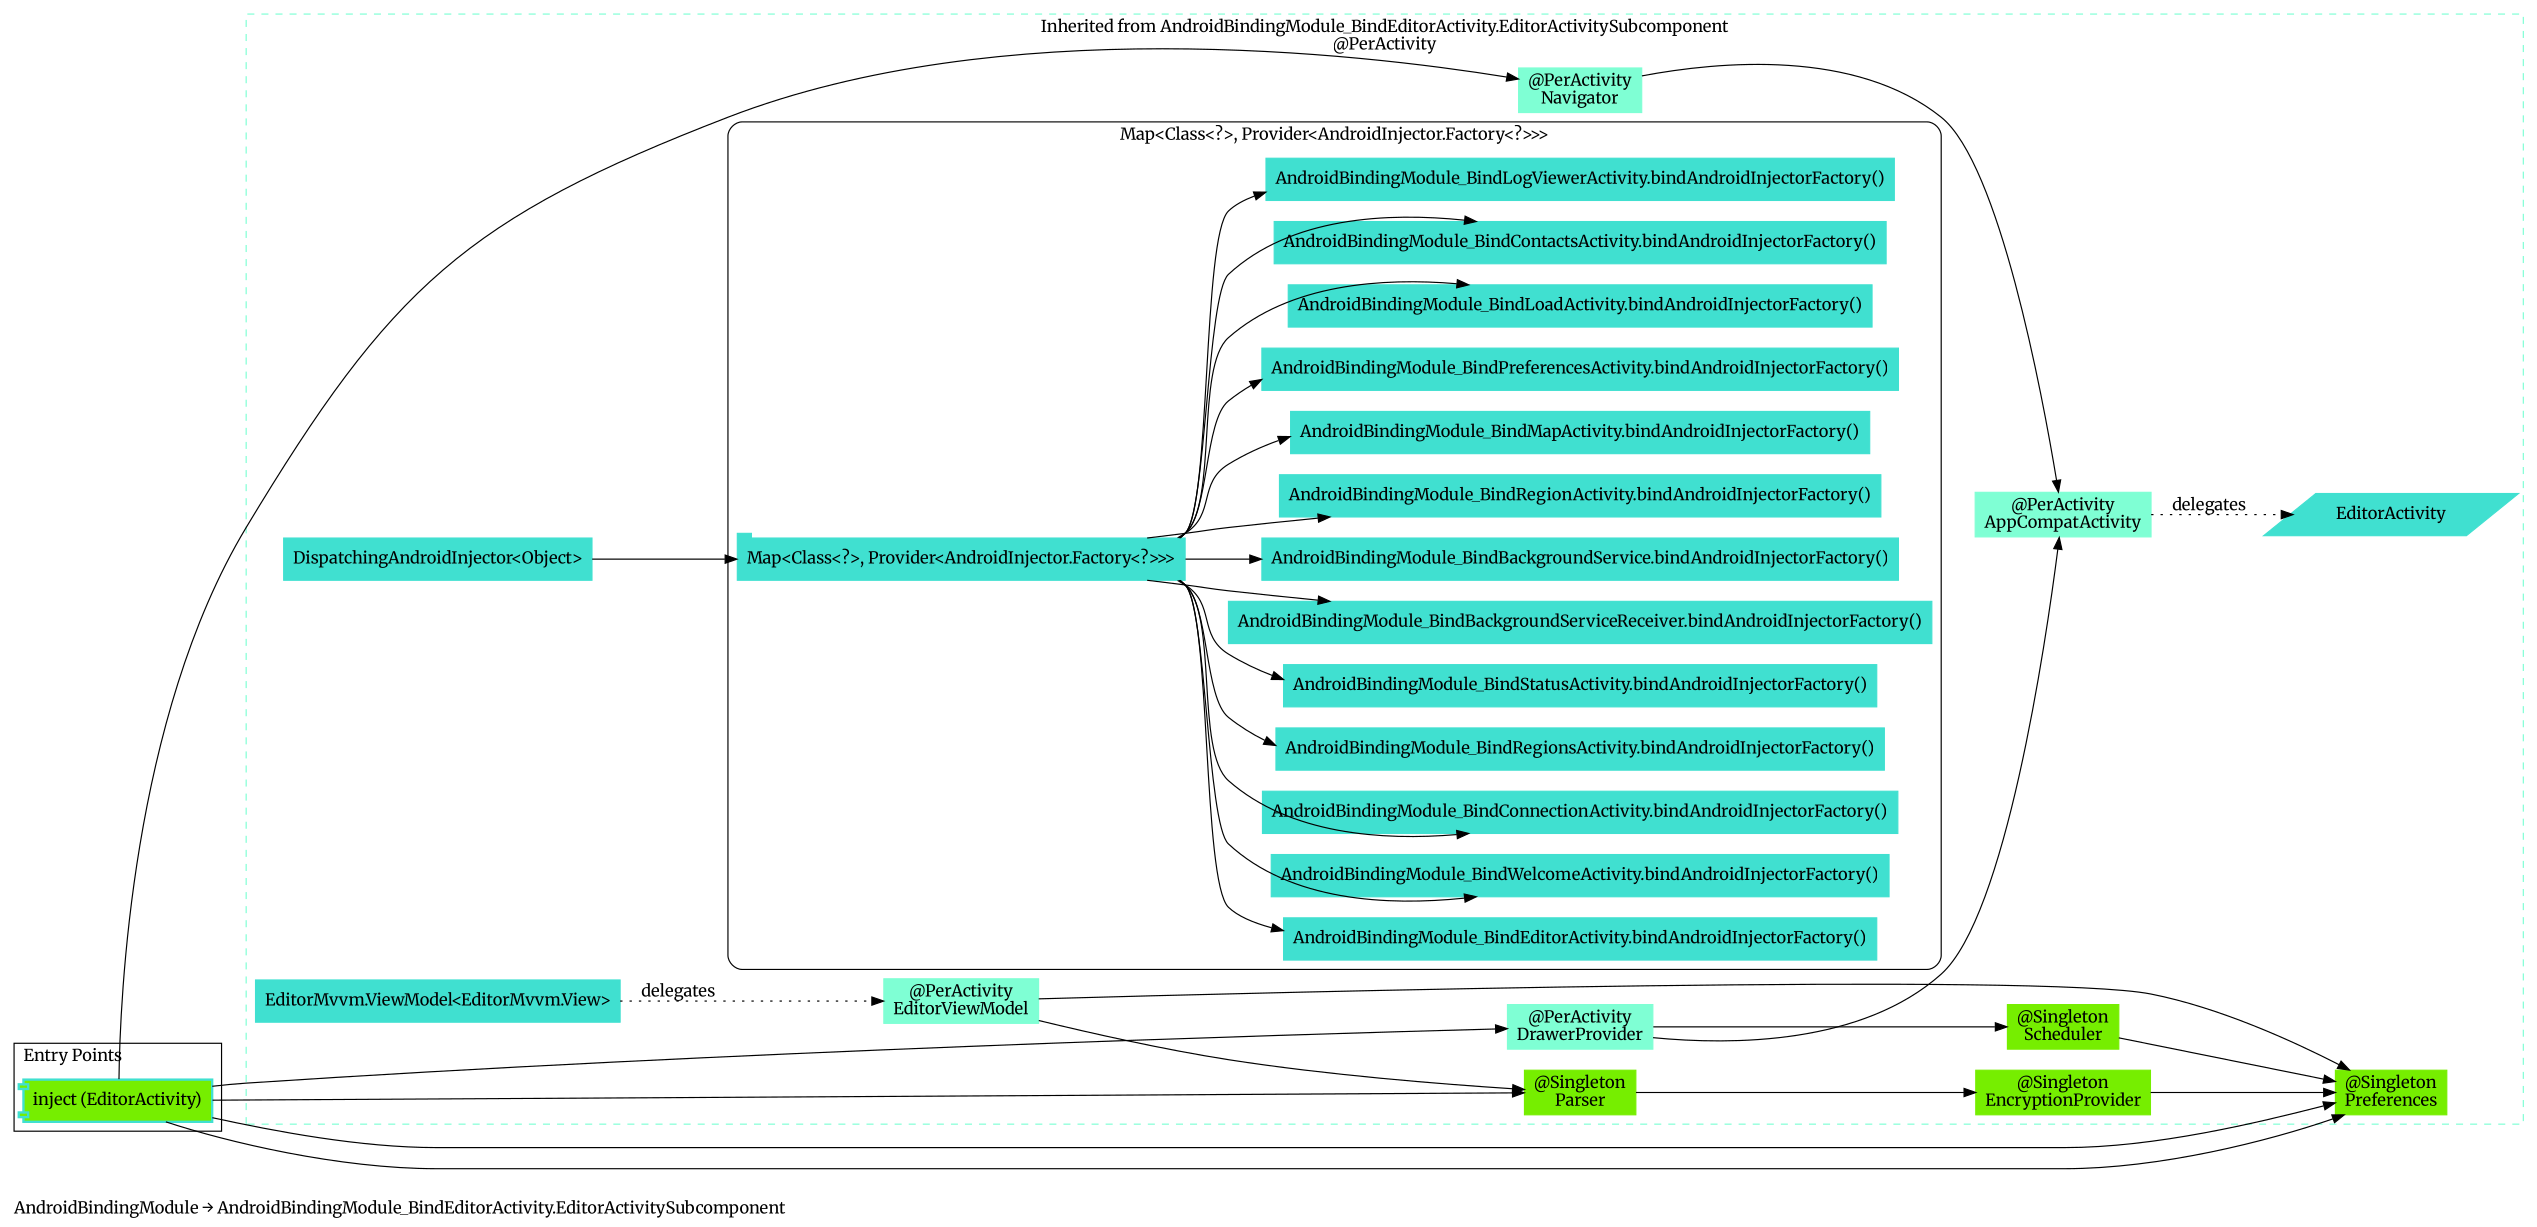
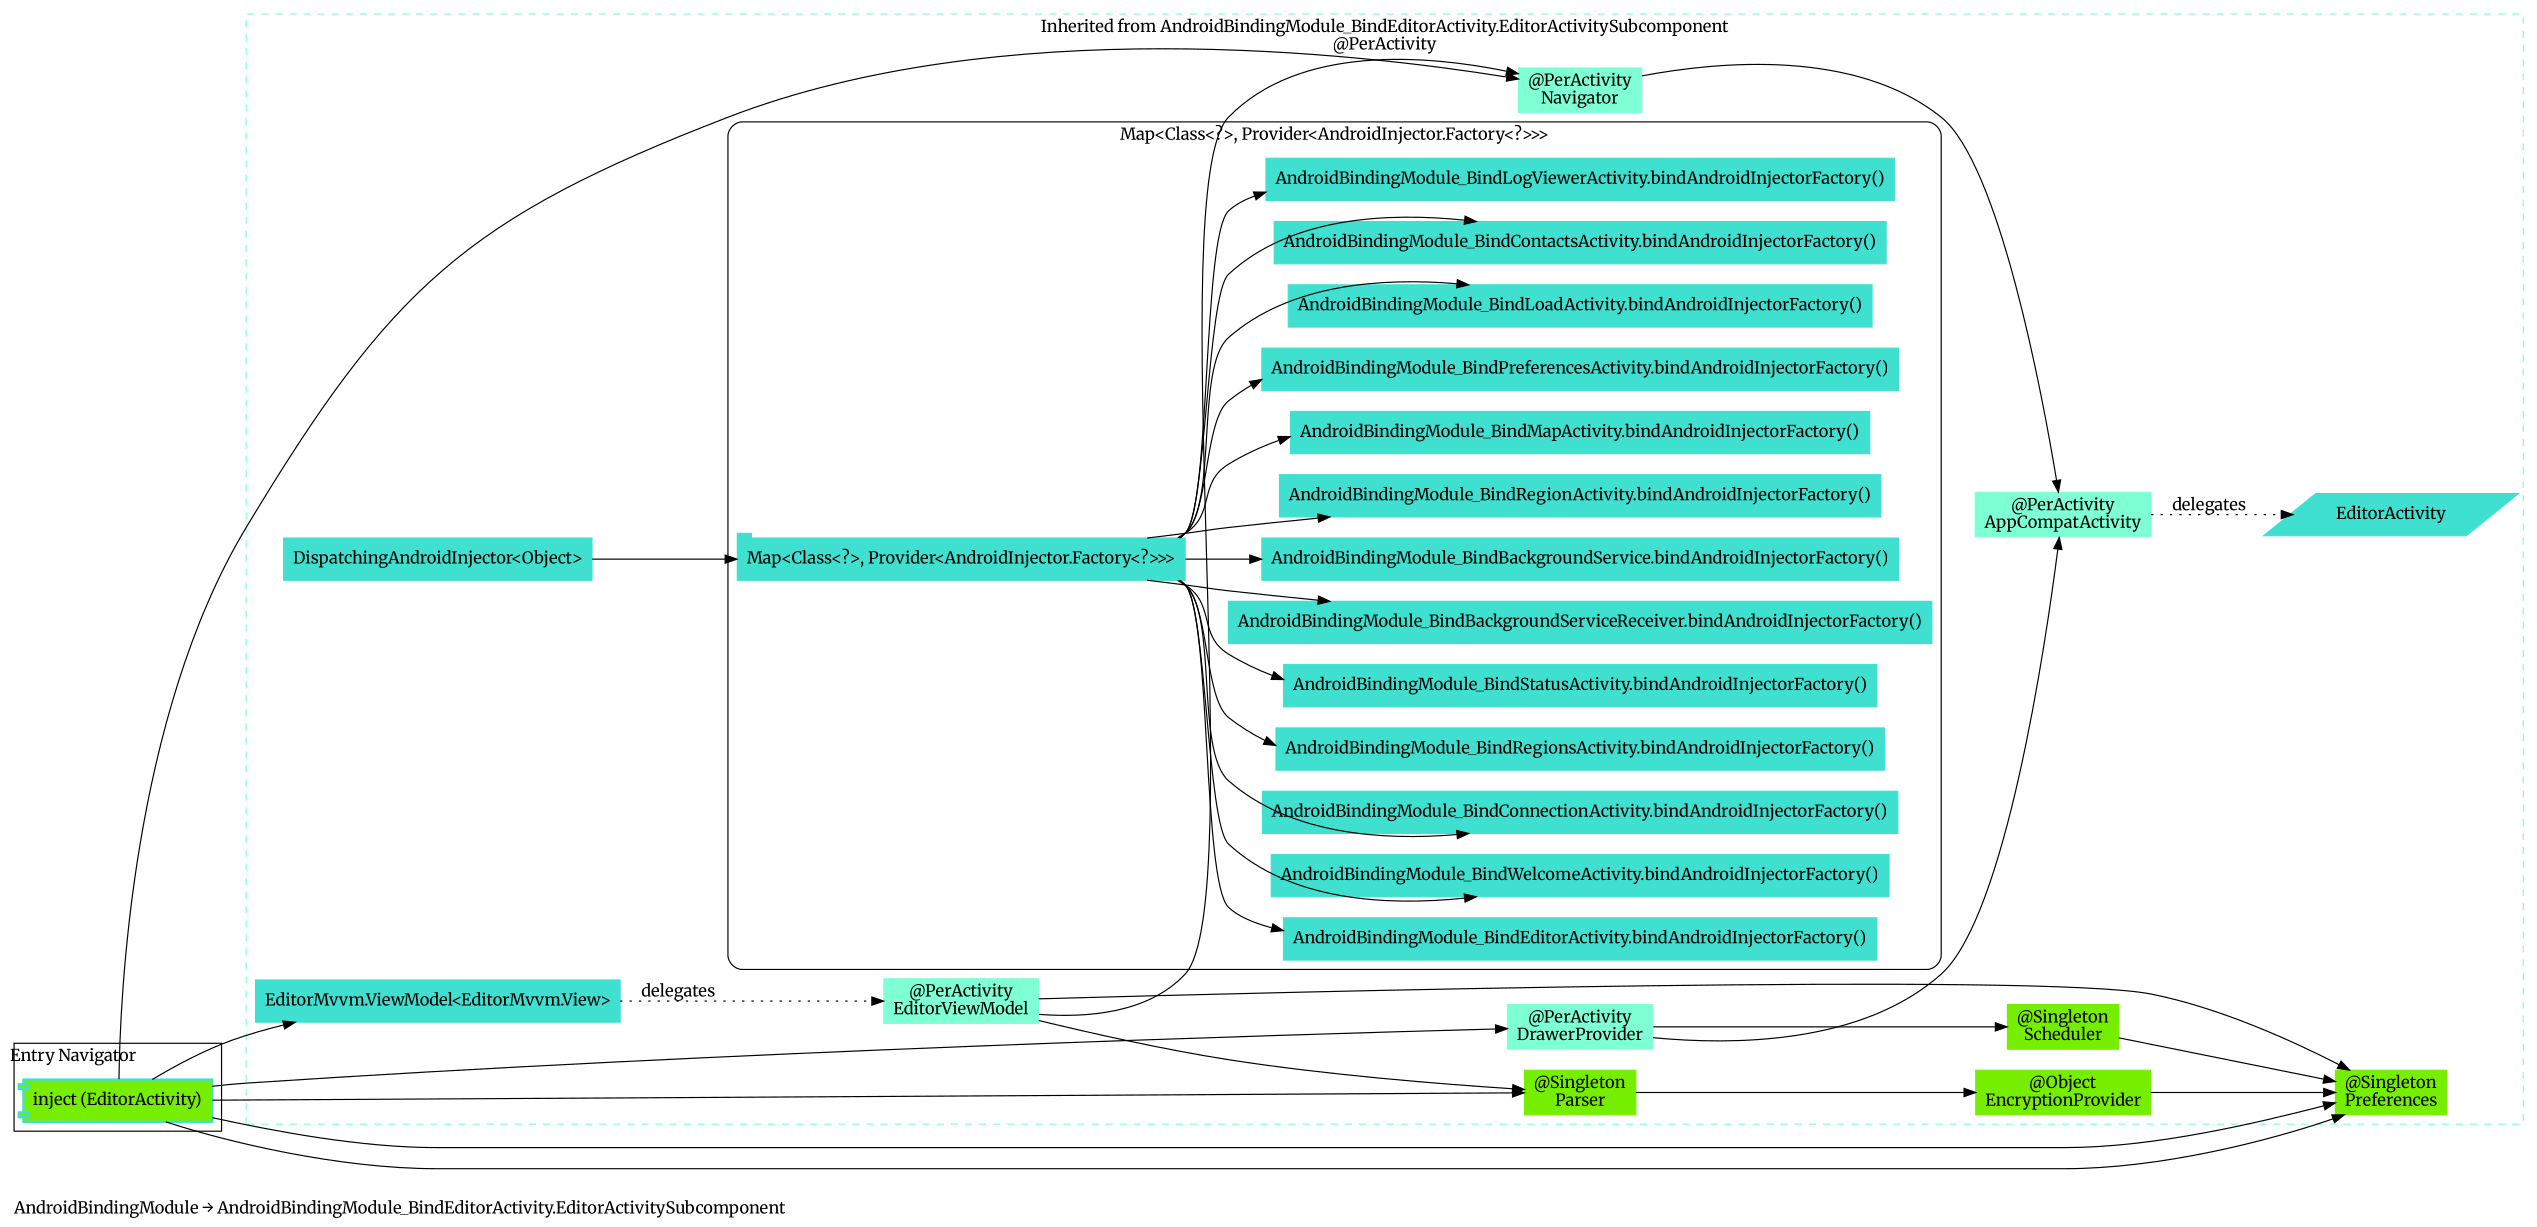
edge "@PerActivity EditorViewModel" -> "@PerActivity Navigator": added
edge "inject (EditorActivity)" -> "EditorMvvm.ViewModel<EditorMvvm.View>": added
cluster "Entry Points": label "Entry Points" -> "Entry Navigator"
node "@Singleton EncryptionProvider": label "@Singleton EncryptionProvider" -> "@Object EncryptionProvider"
